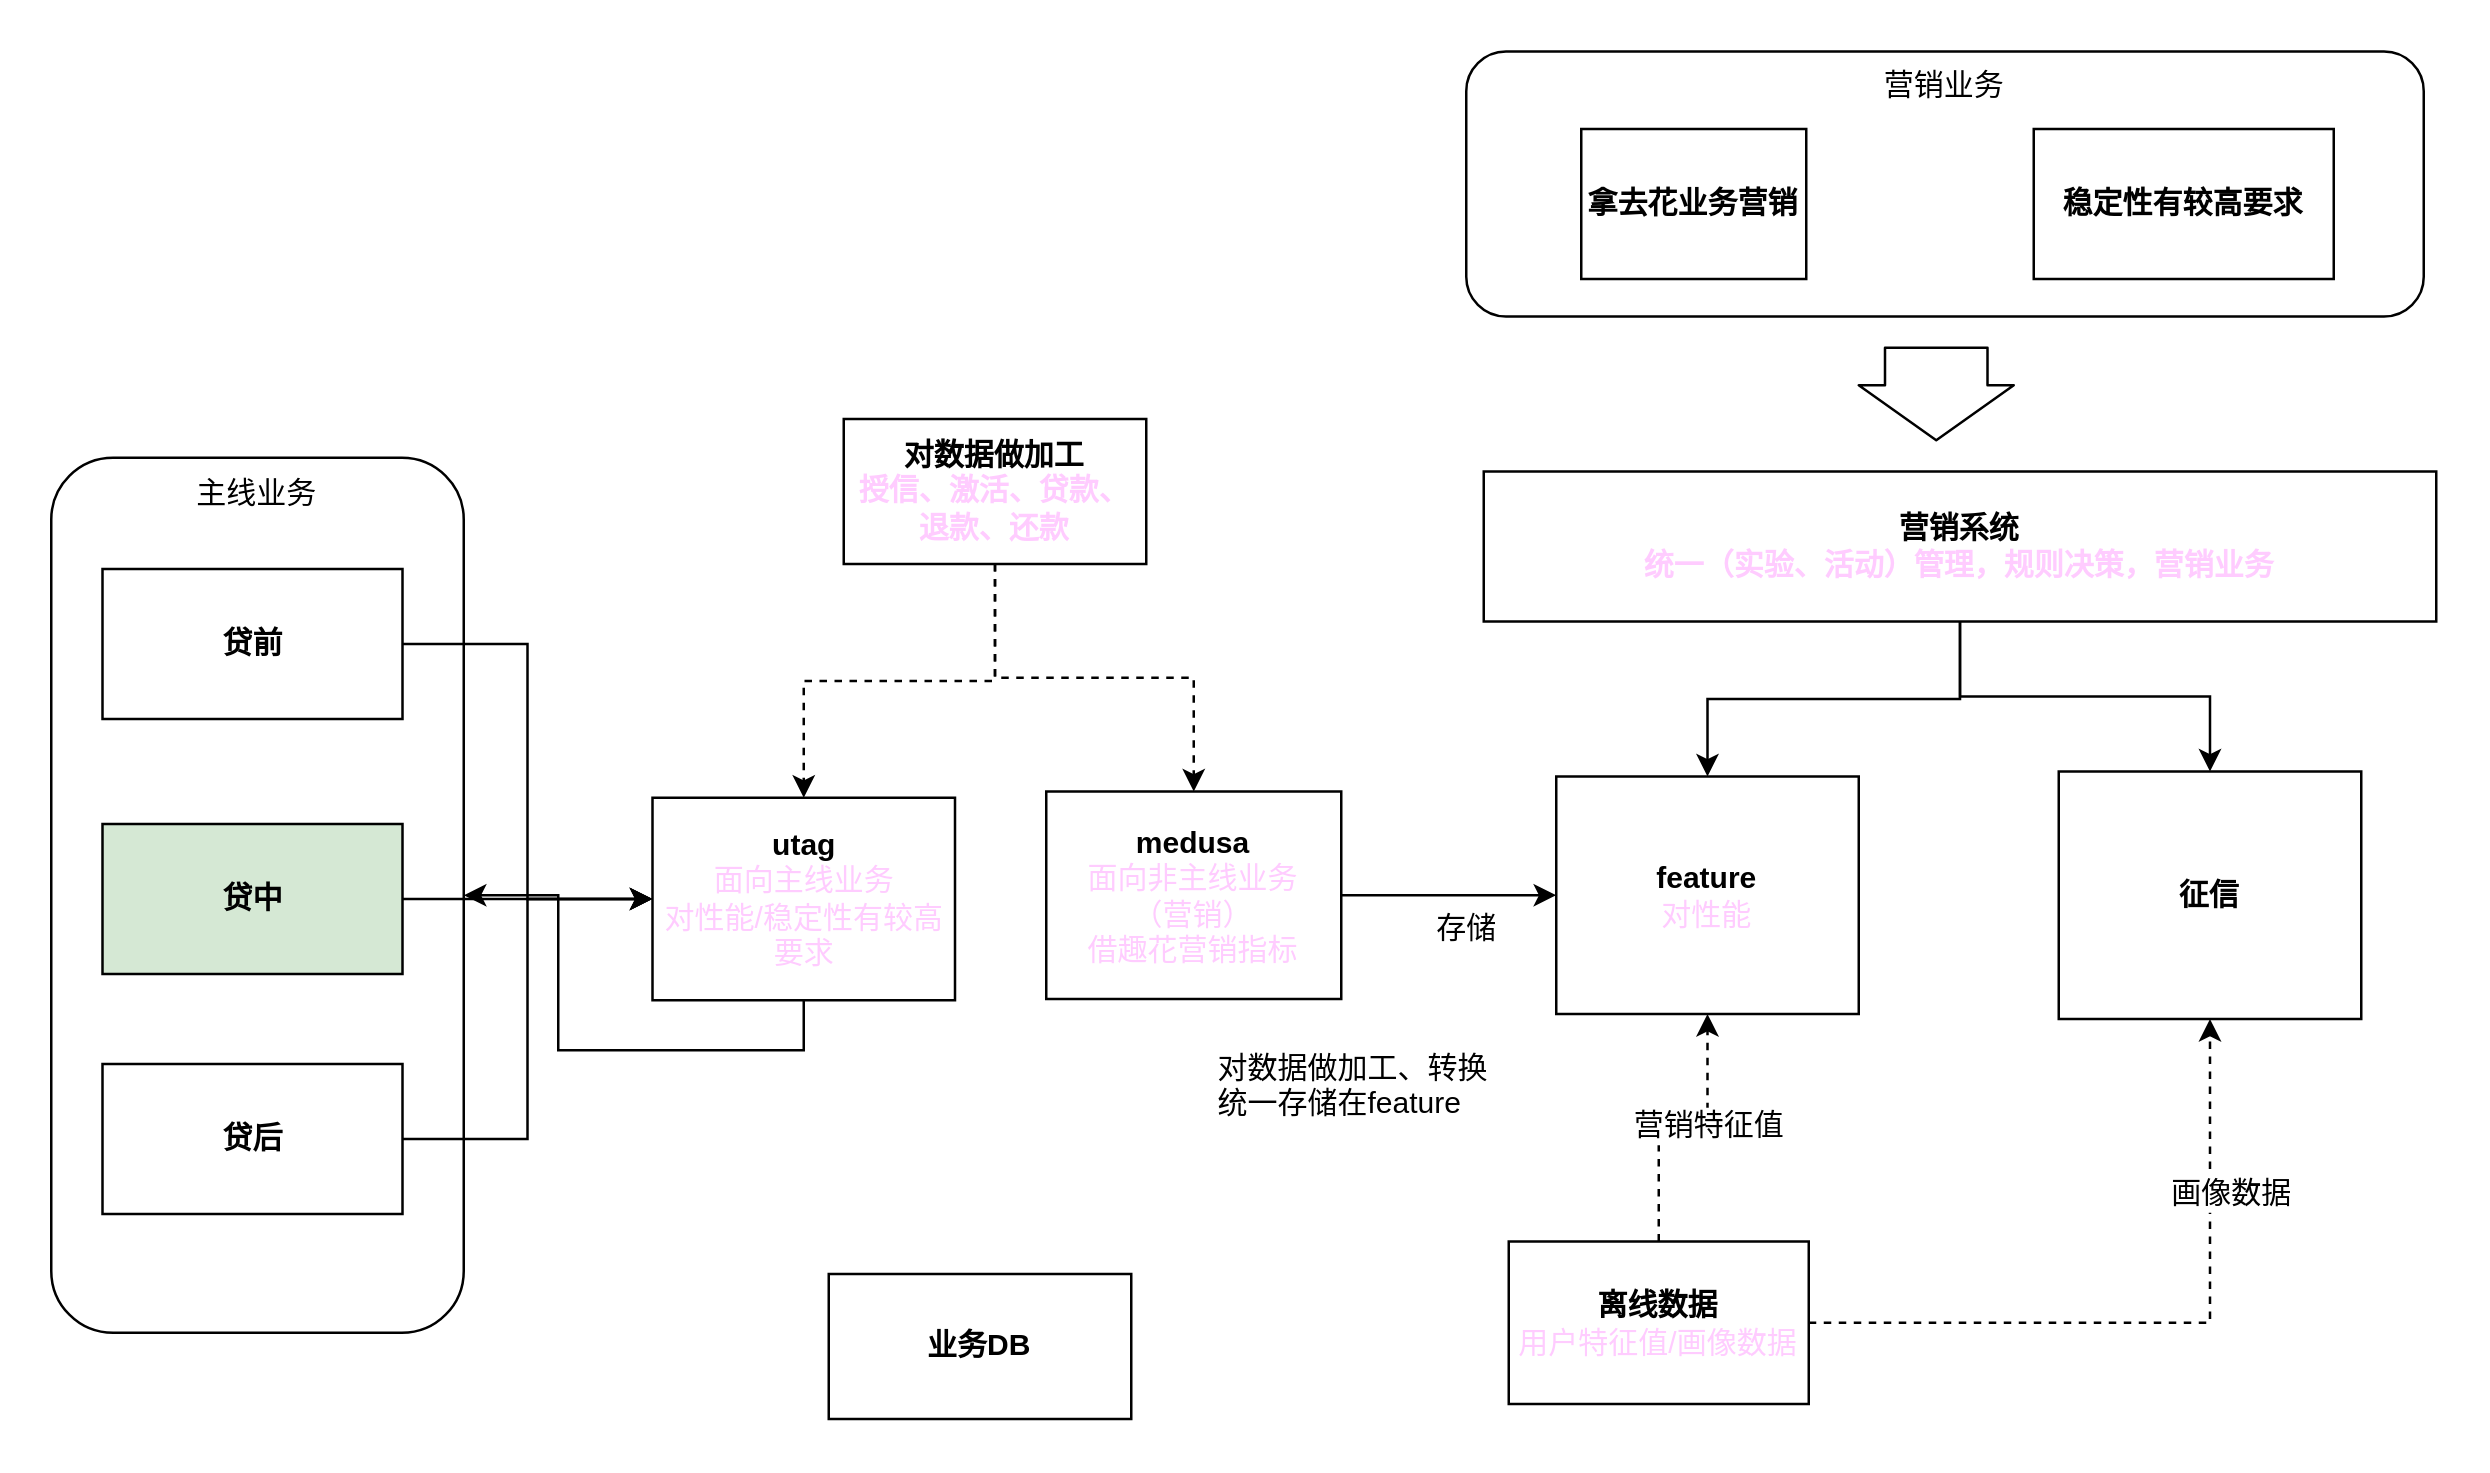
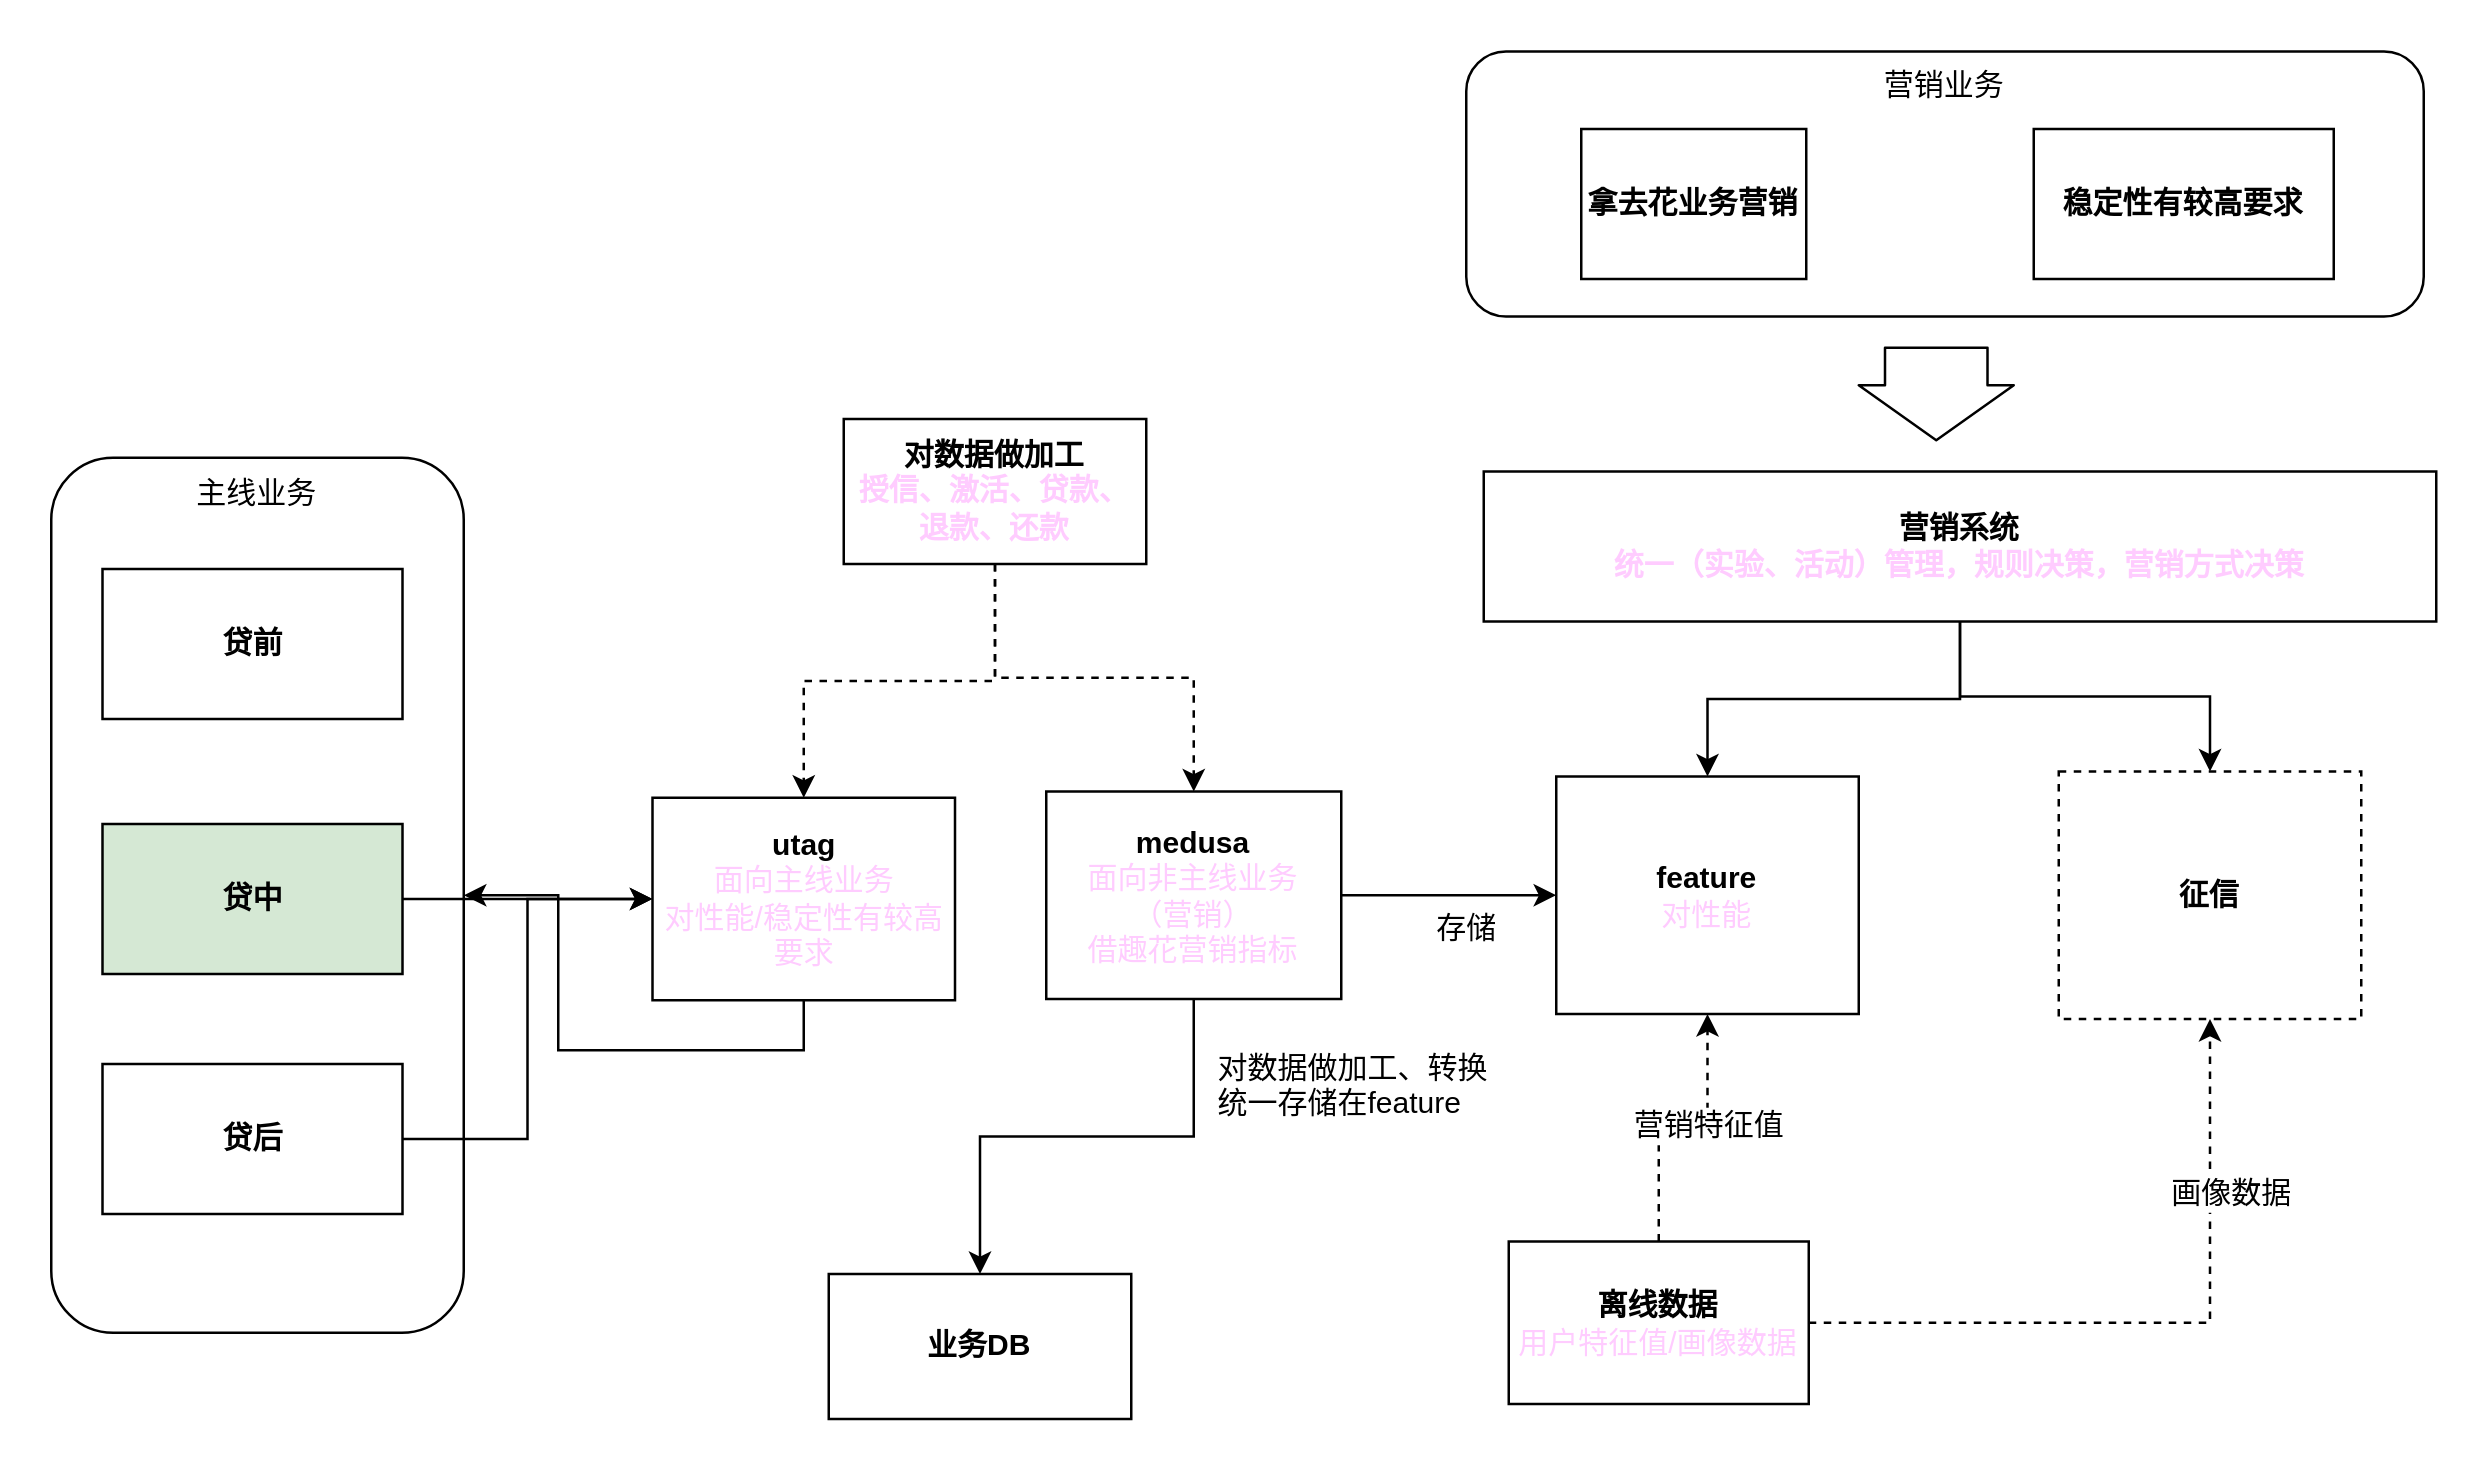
node "营销系统 统一（实验、活动）管理，规则决策，营销业务": label "营销系统 统一（实验、活动）管理，规则决策，营销业务" -> "营销系统 统一（实验、活动）管理，规则决策，营销方式决策"
edge "贷前" -> "utag 面向主线业务 对性能/稳定性有较高要求": removed
node "征信": style solid -> dashed
edge "medusa 面向非主线业务 （营销） 借趣花营销指标" -> "业务DB": added
